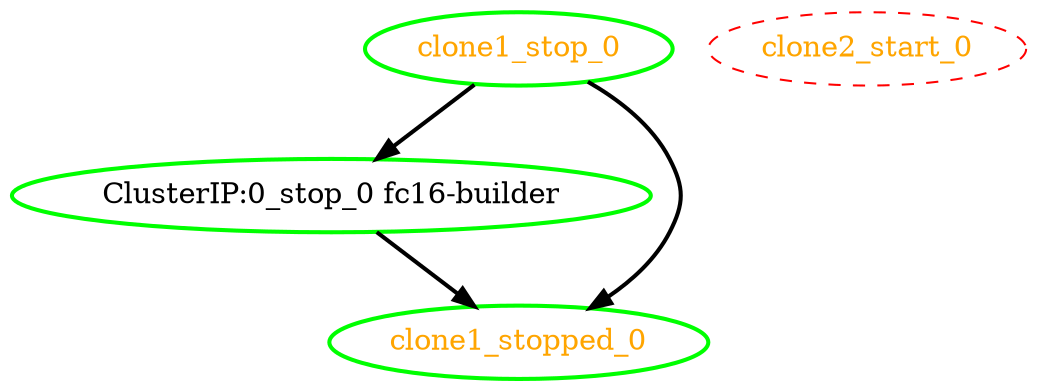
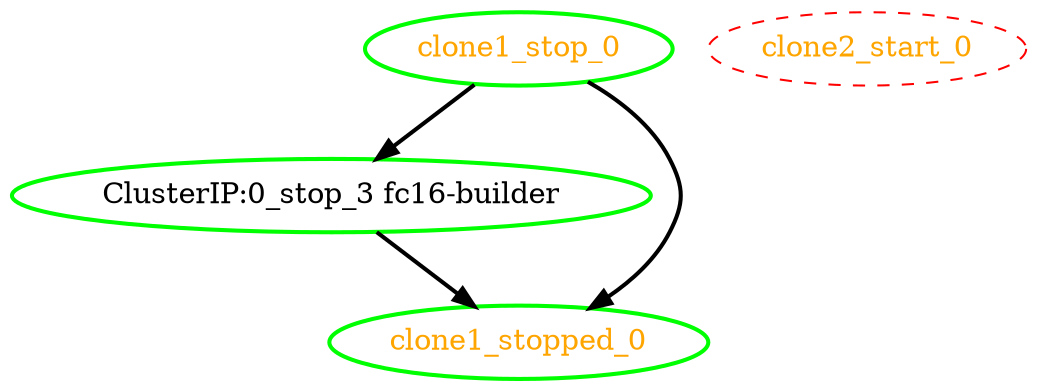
node "ClusterIP:0_stop_0 fc16-builder": label "ClusterIP:0_stop_0 fc16-builder" -> "ClusterIP:0_stop_3 fc16-builder"
